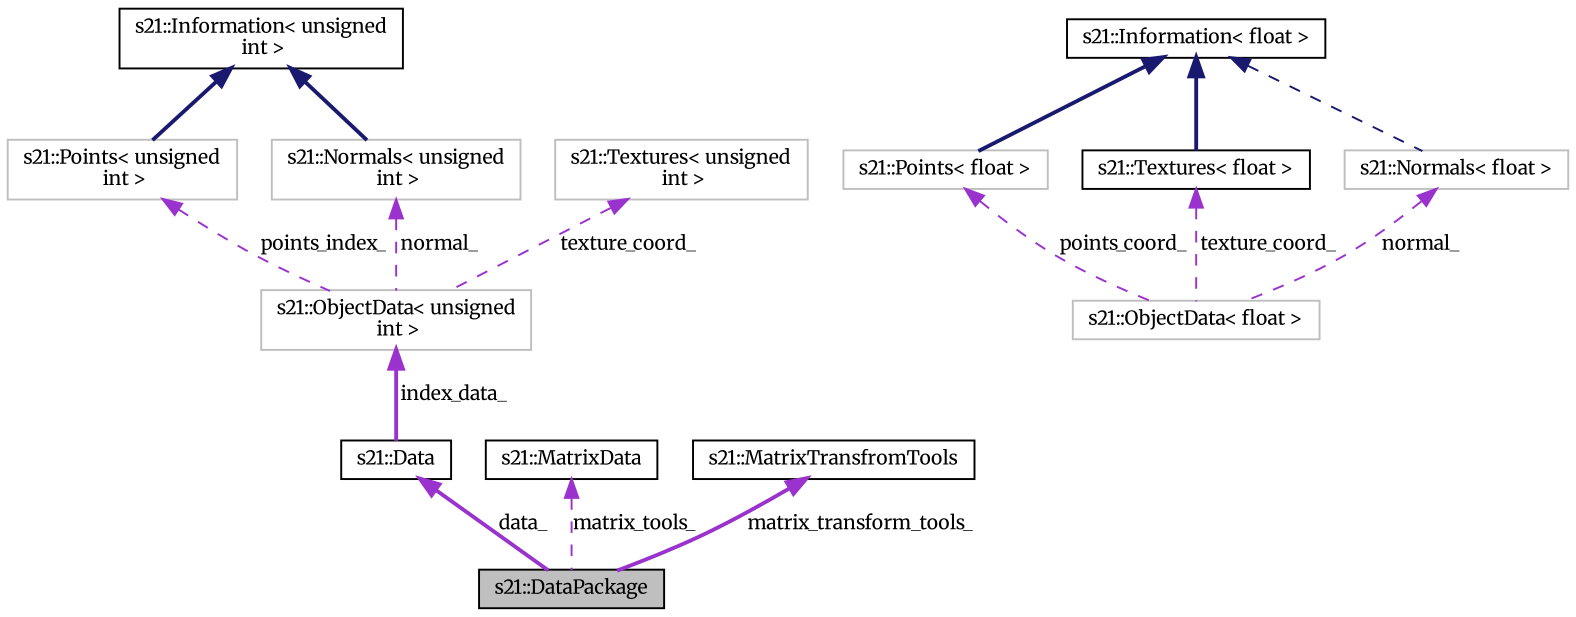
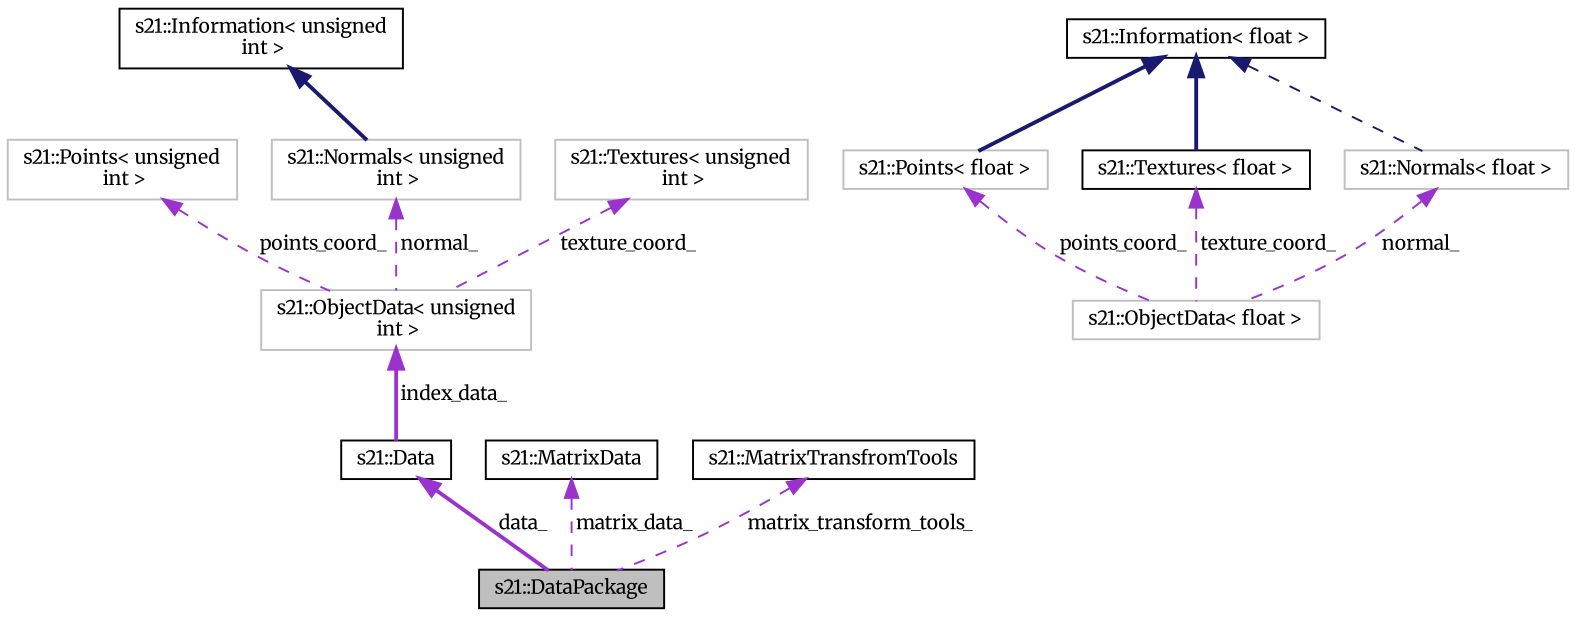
edge "s21::Points< unsigned int >" -> "s21::Information< unsigned int >": removed
edge "s21::ObjectData< unsigned int >" -> "s21::Points< unsigned int >": label " points_index_" -> " points_coord_"
edge "s21::DataPackage" -> "s21::MatrixData": label " matrix_tools_" -> " matrix_data_"
edge "s21::DataPackage" -> "s21::MatrixTransfromTools": style bold -> dashed
